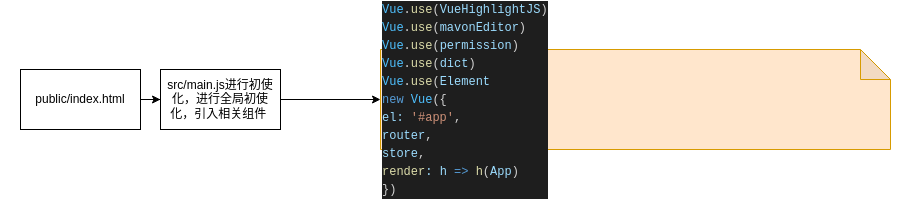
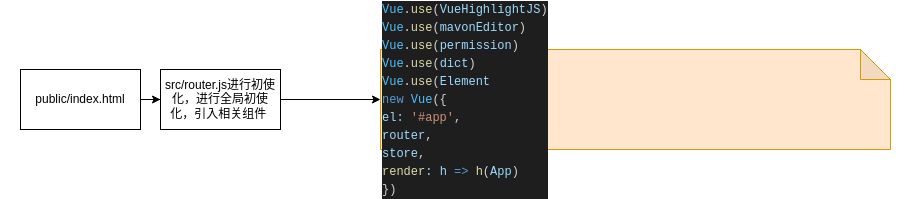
node "src/main.js进行初使化，进行全局初使化，引入相关组件": label "src/main.js进行初使化，进行全局初使化，引入相关组件" -> "src/router.js进行初使化，进行全局初使化，引入相关组件"
